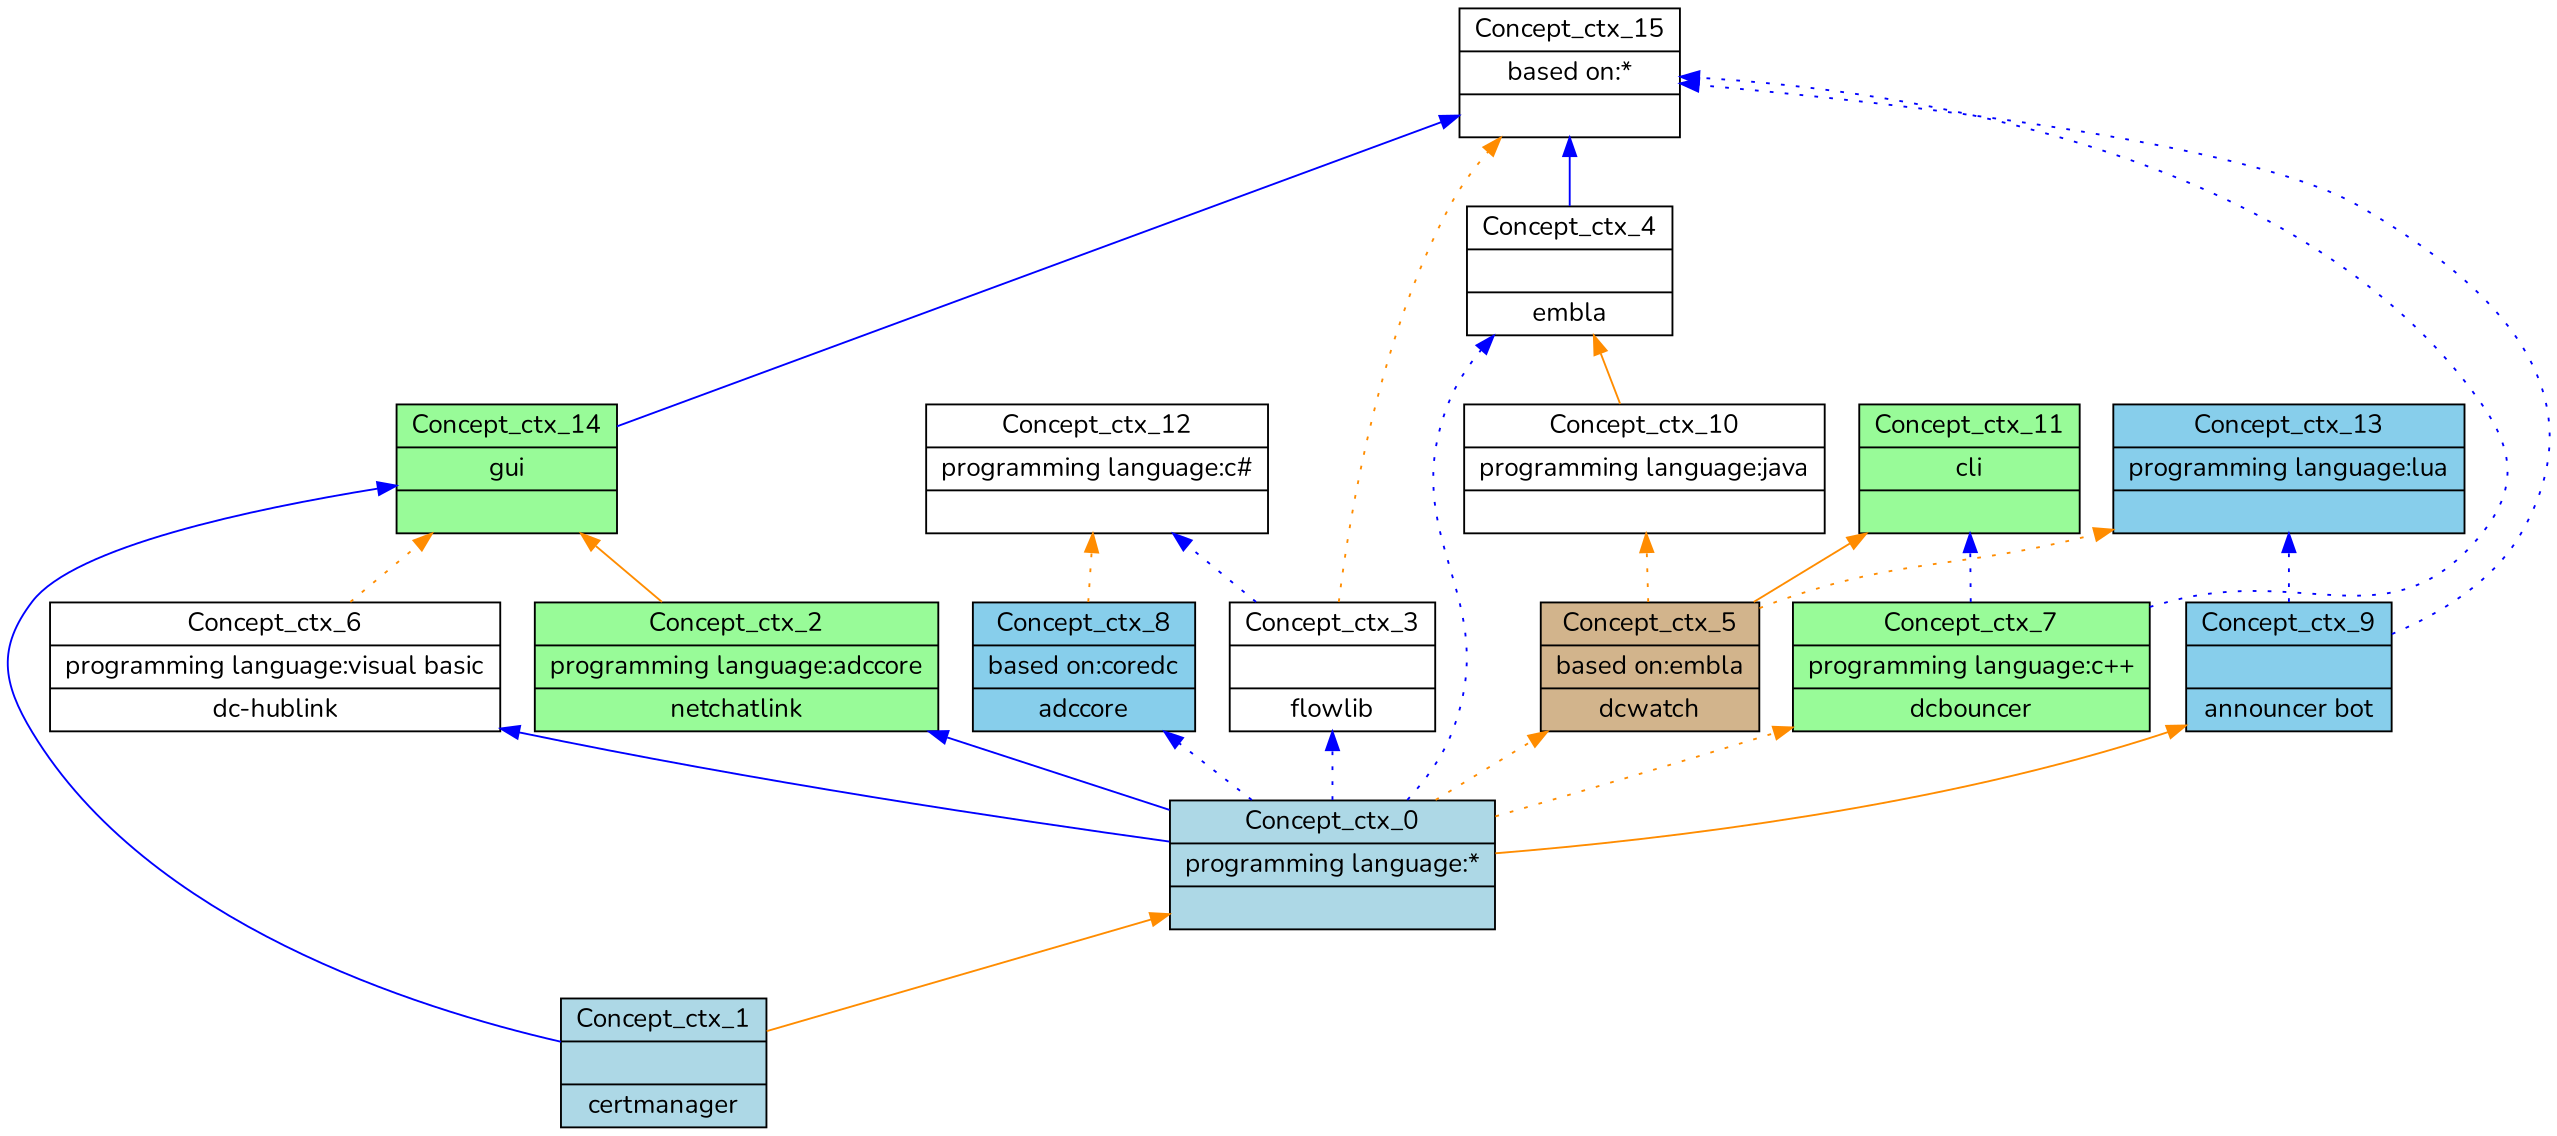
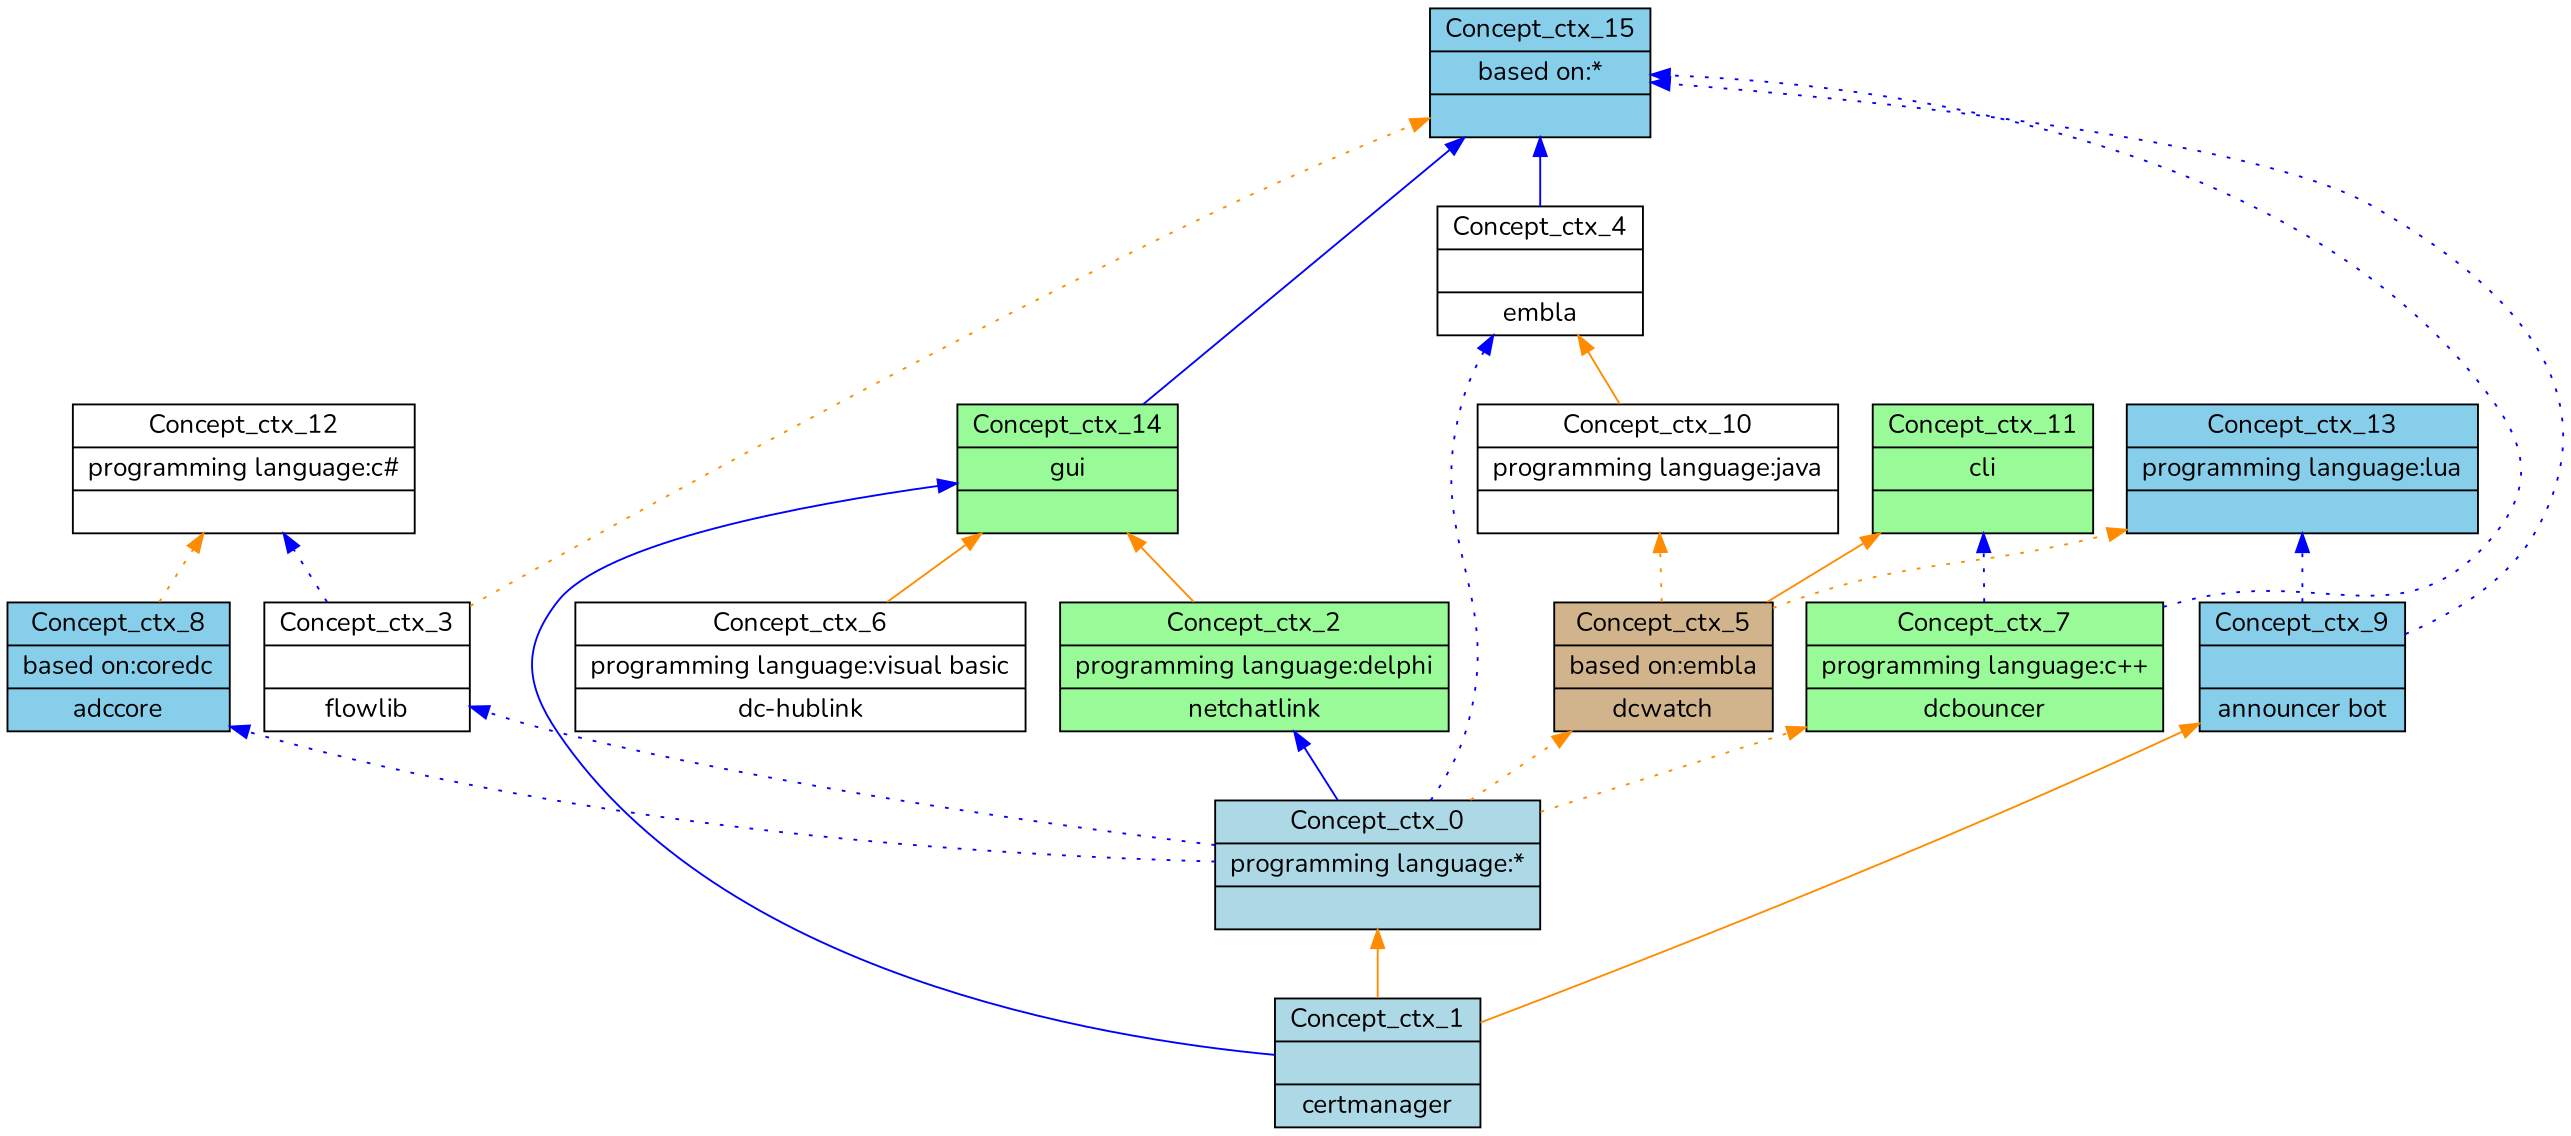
node "Concept_ctx_15": fillcolor white -> skyblue
edge "Concept_ctx_6" -> "Concept_ctx_14": style dotted -> solid
node "Concept_ctx_2": text "programming language:adccore" -> "programming language:delphi"
edge "Concept_ctx_0" -> "Concept_ctx_6": removed
edge "Concept_ctx_0" -> "Concept_ctx_9": now "Concept_ctx_1" -> "Concept_ctx_9"
